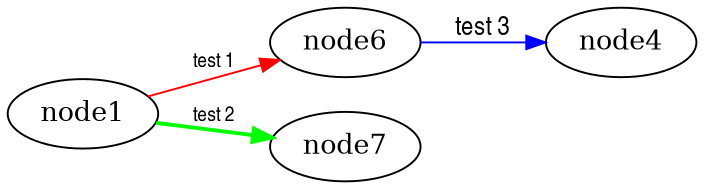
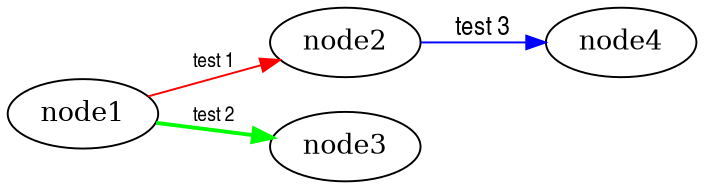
node "node6": label "node6" -> "node2"
node "node7": label "node7" -> "node3"
